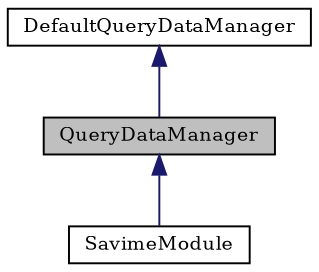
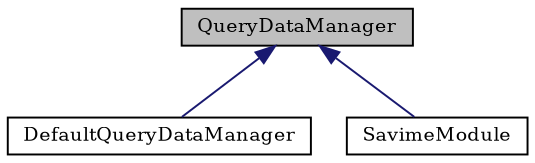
edge "QueryDataManager" -> "DefaultQueryDataManager": reversed
